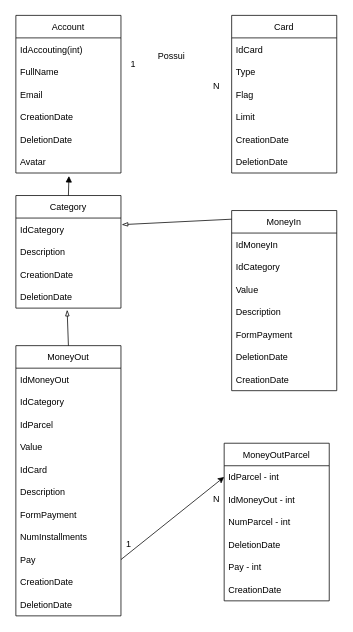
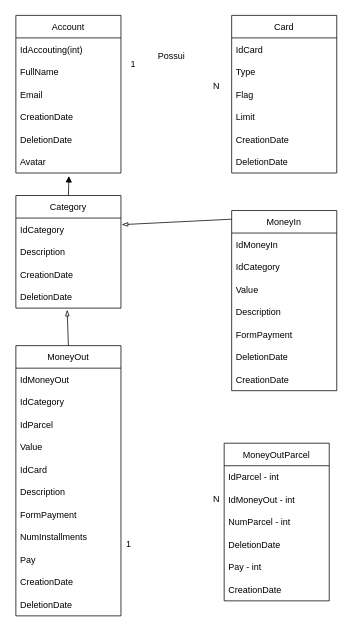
edge "Pay" -> "IdParcel - int": removed
